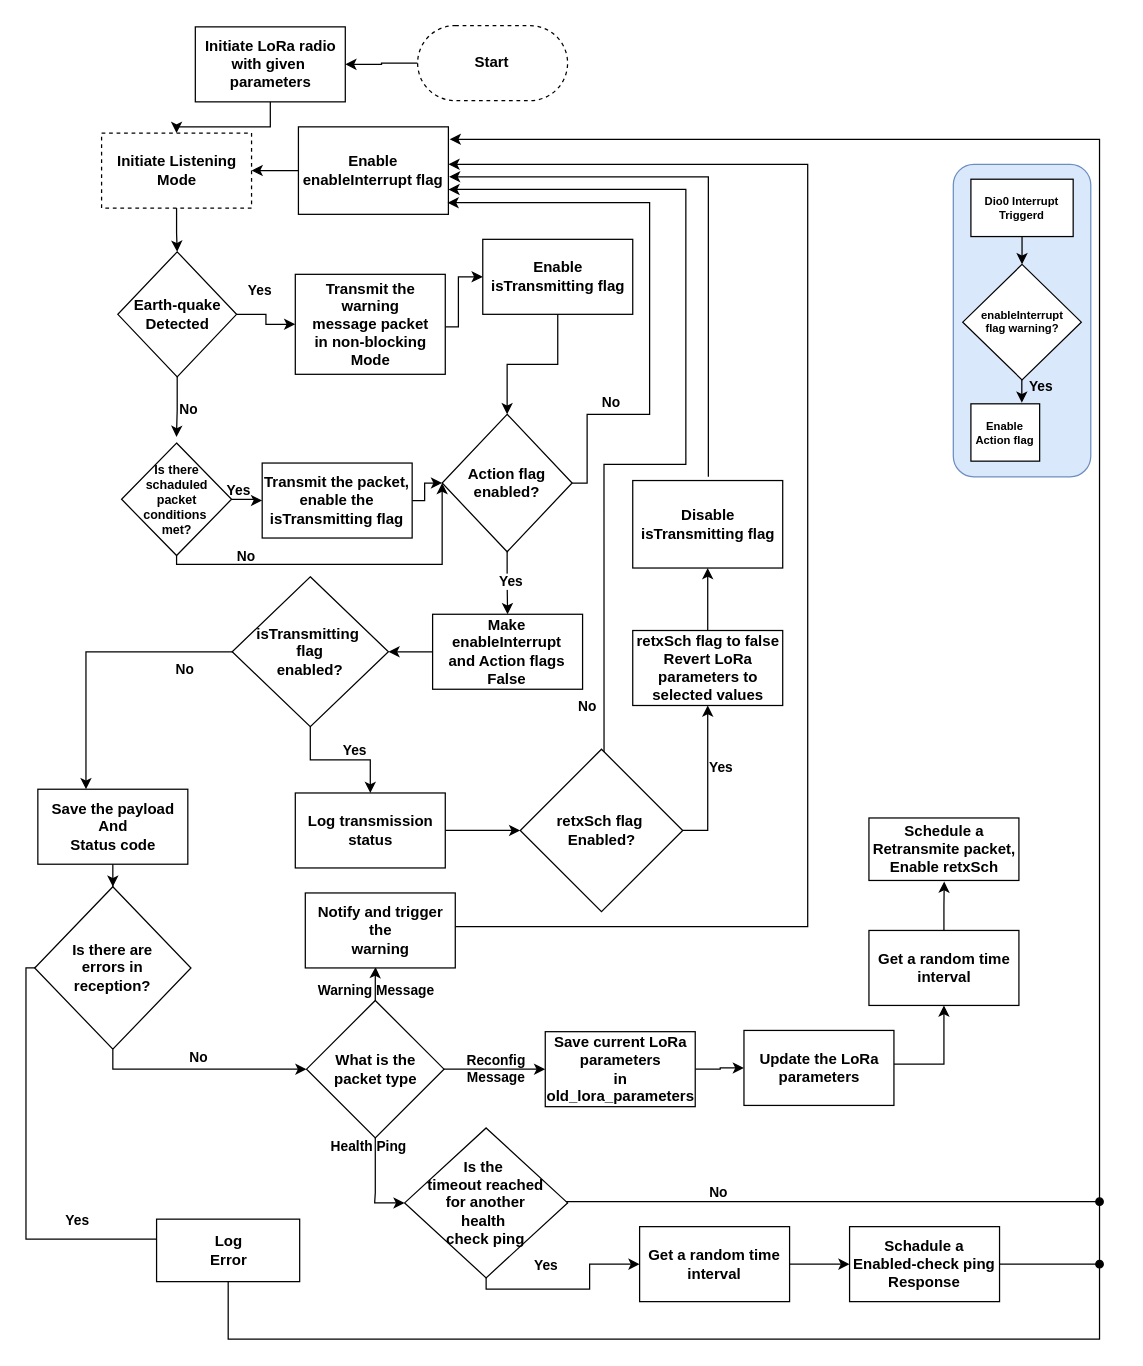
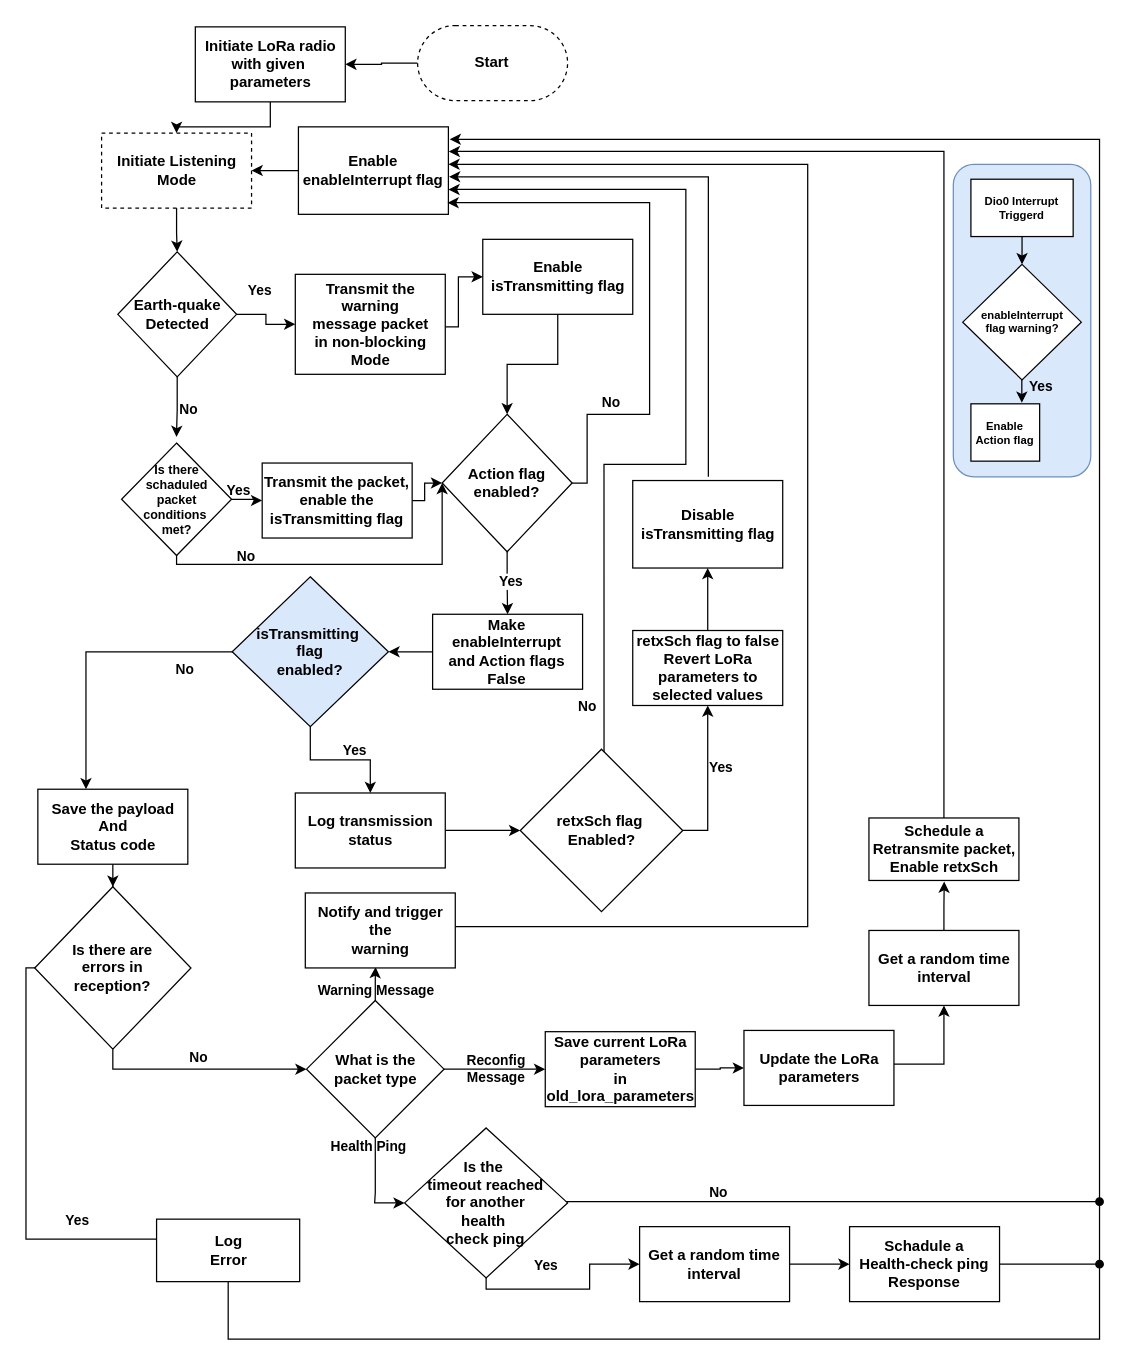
edge "Schedule a Retransmite packet, Enable retxSch" -> "Enable enableInterrupt flag": added
node "isTransmitting flag enabled?": fillcolor #ffffff -> #dae8fc
node "Schadule a Enabled-check ping Response": label "Schadule a Enabled-check ping Response" -> "Schadule a Health-check ping Response"
